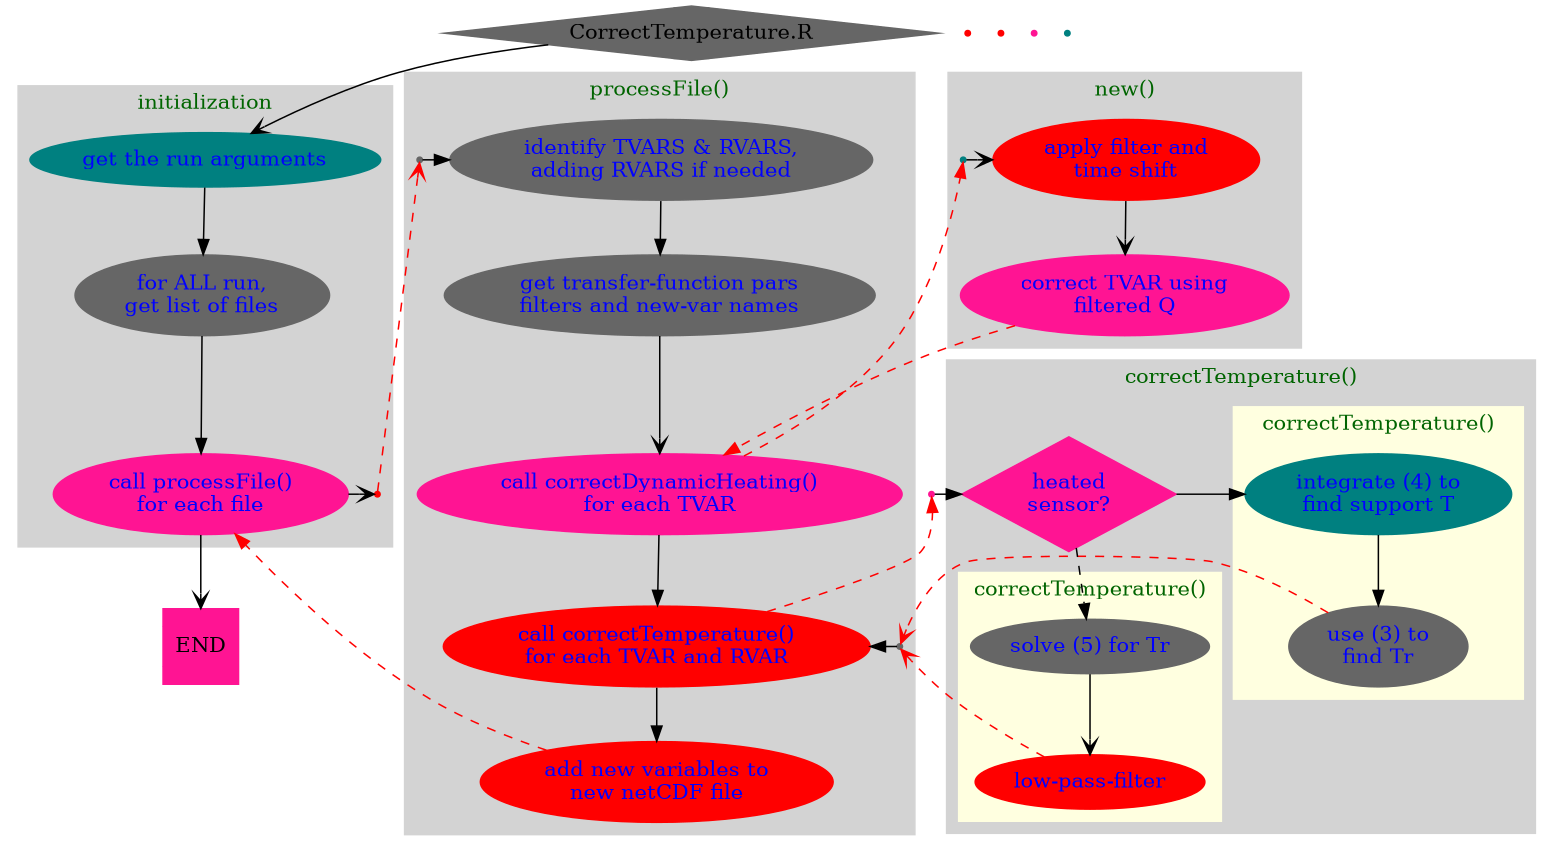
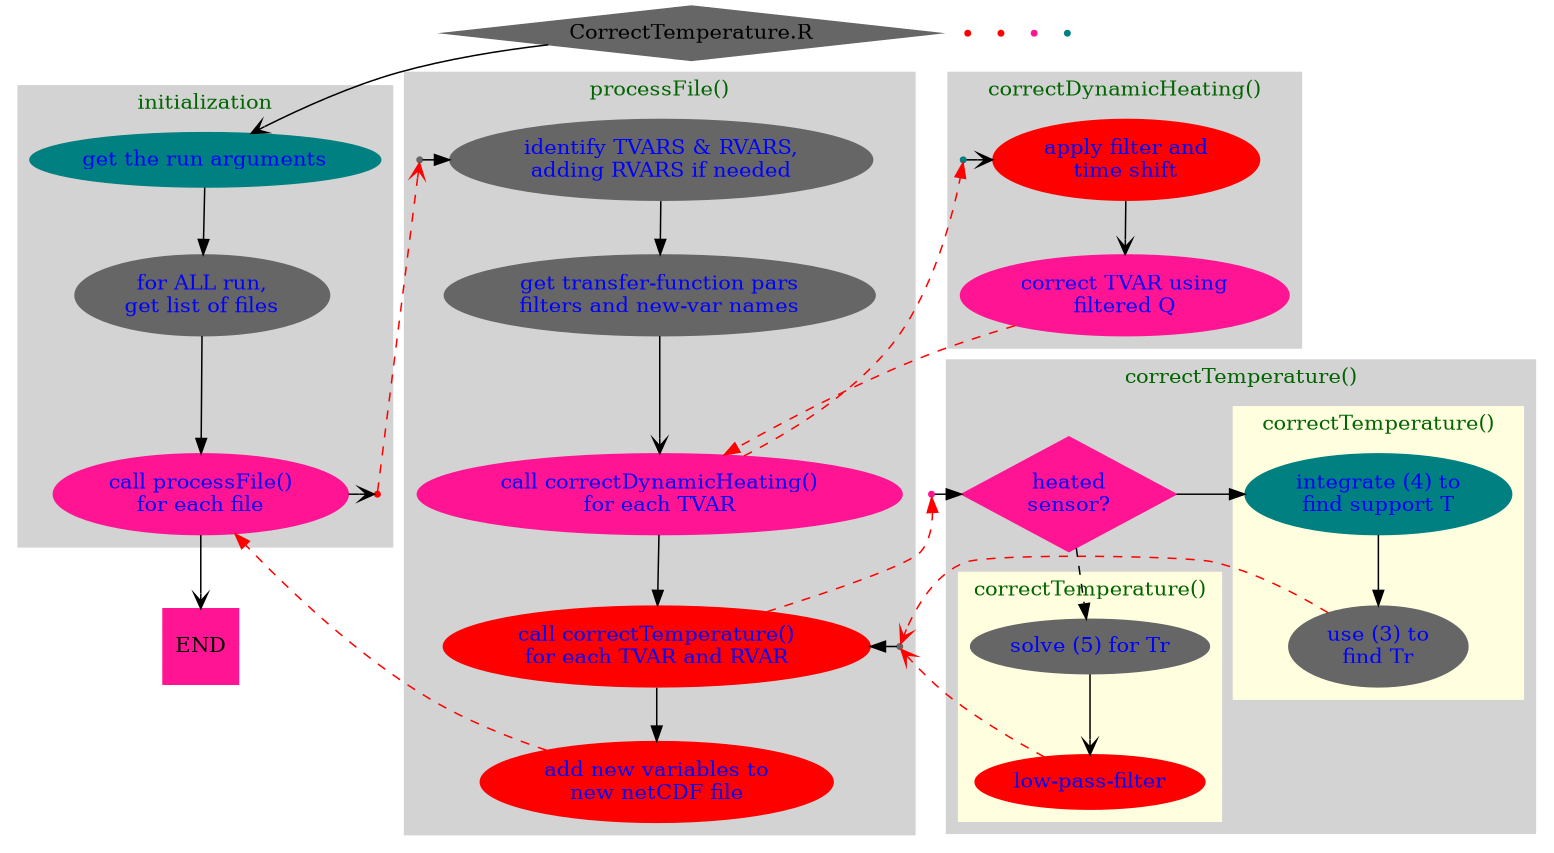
cluster "new()": label "new()" -> "correctDynamicHeating()"
